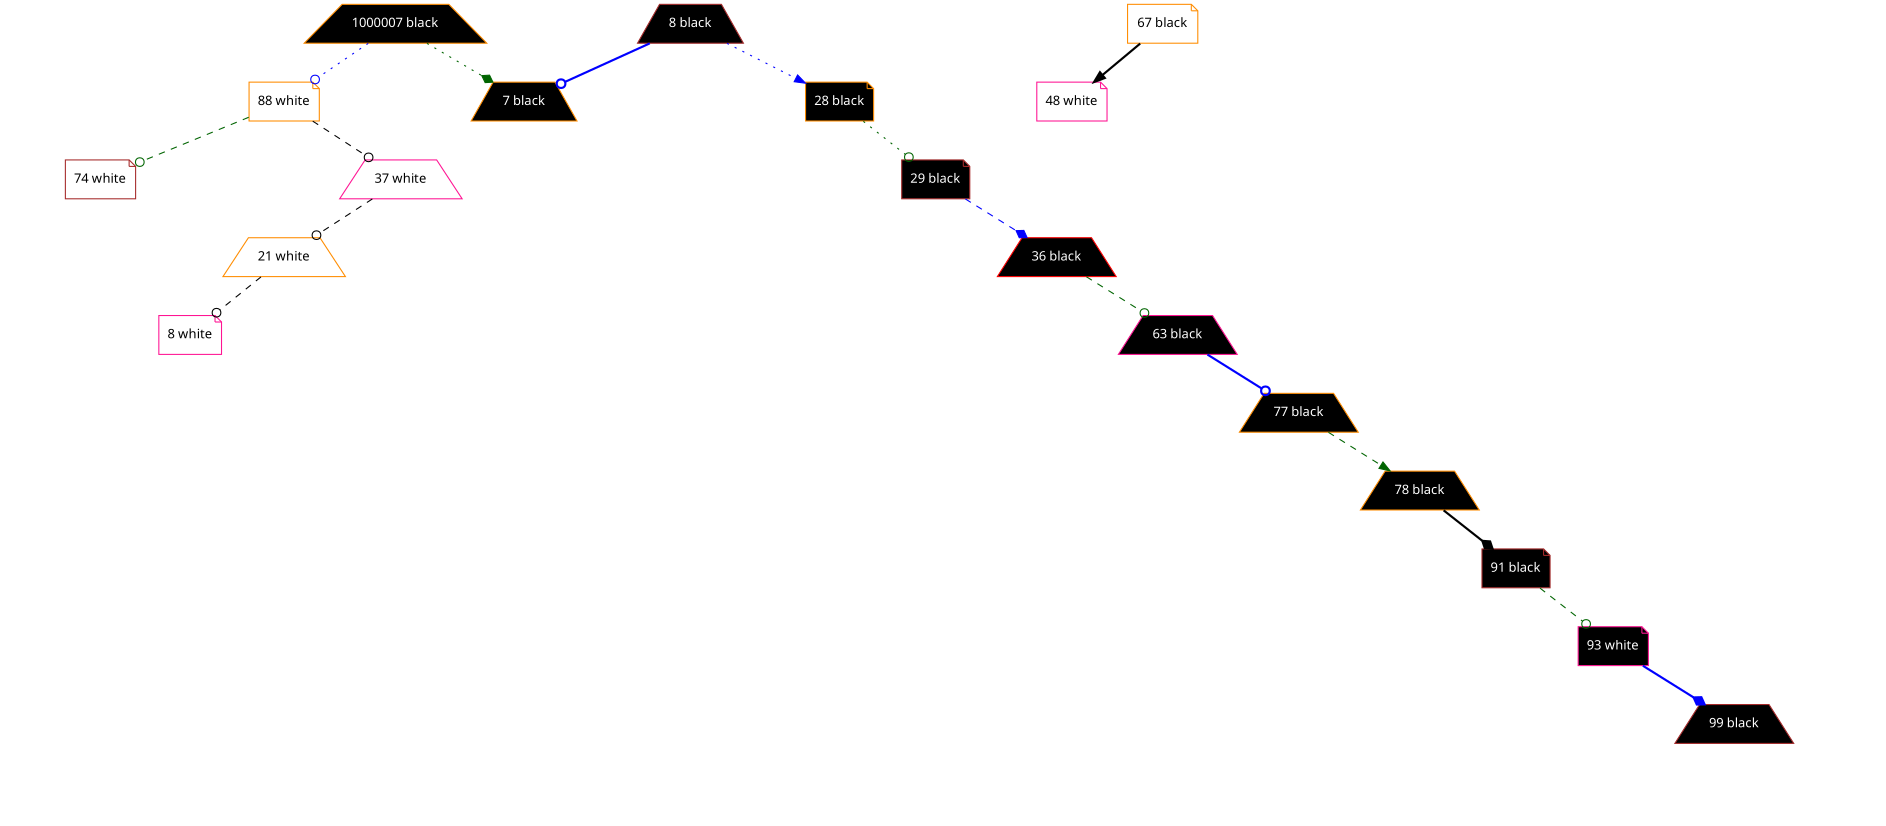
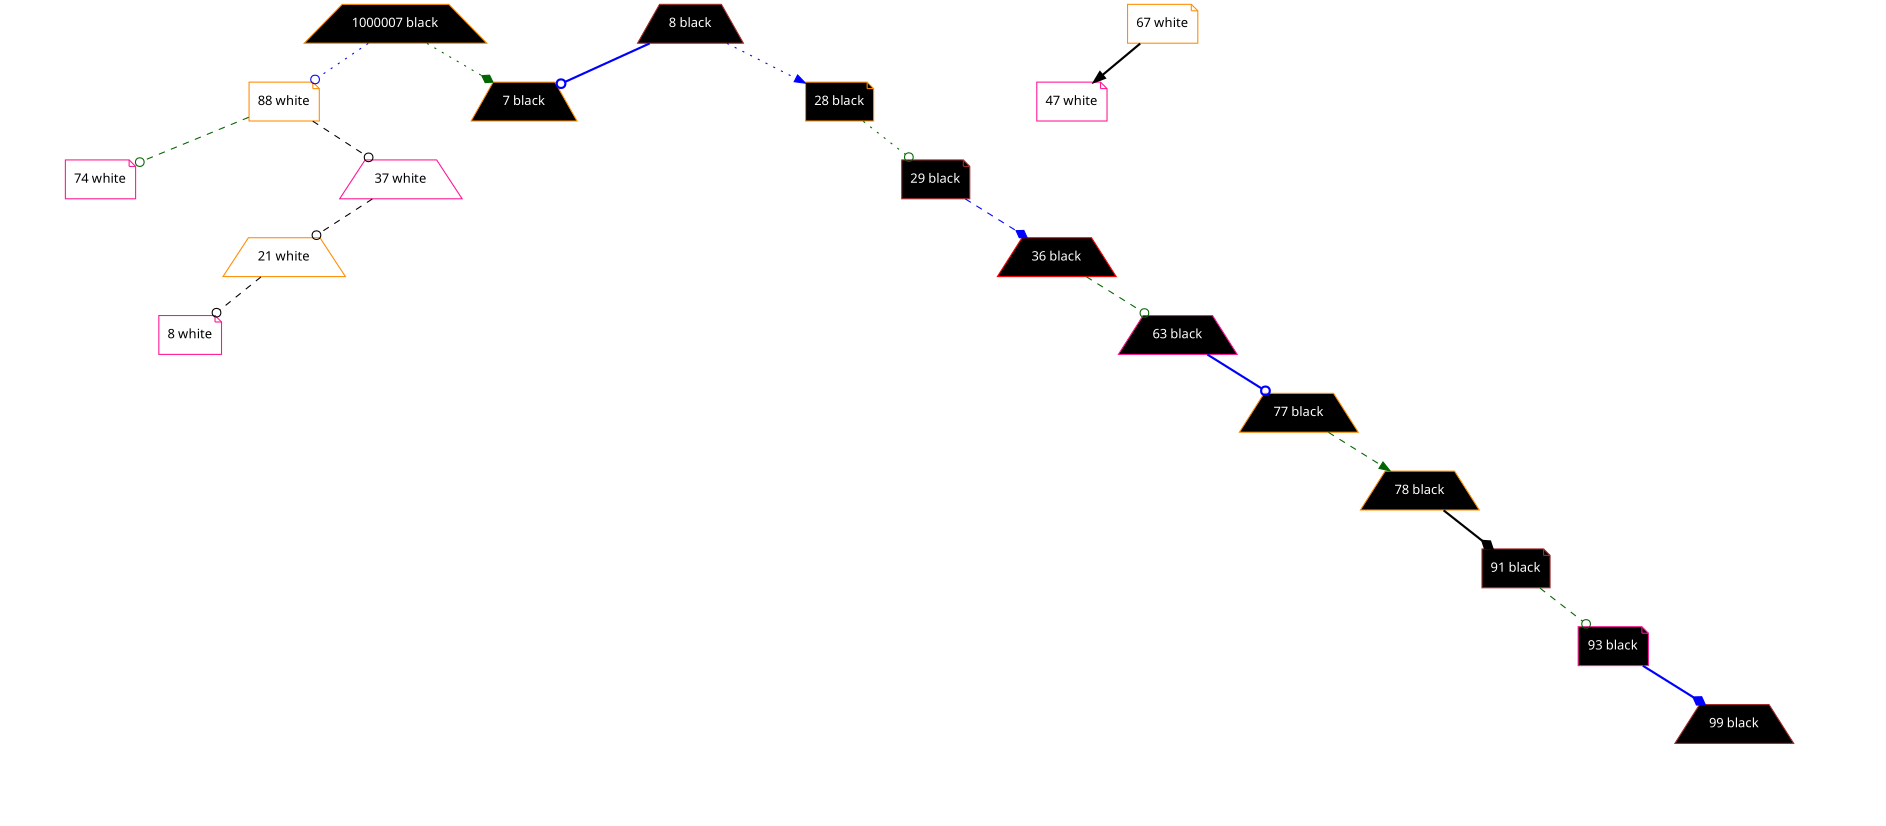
node "67 black": label "67 black" -> "67 white"
node "48 white": label "48 white" -> "47 white"
node "74 white": color brown -> deeppink
node "93 white": label "93 white" -> "93 black"
